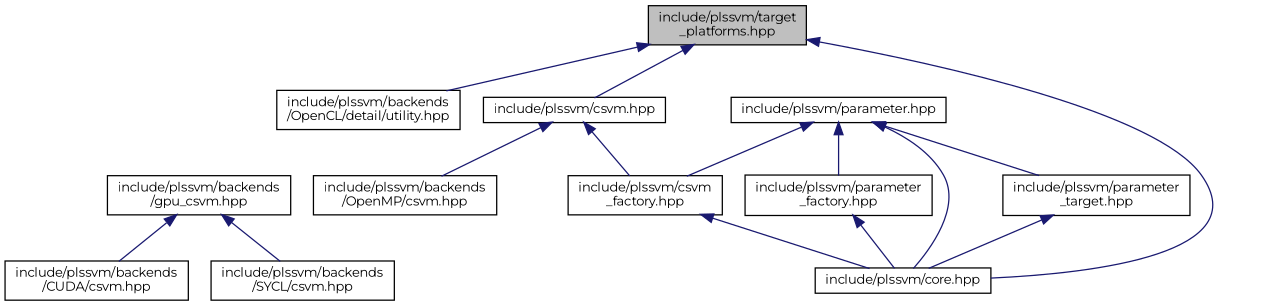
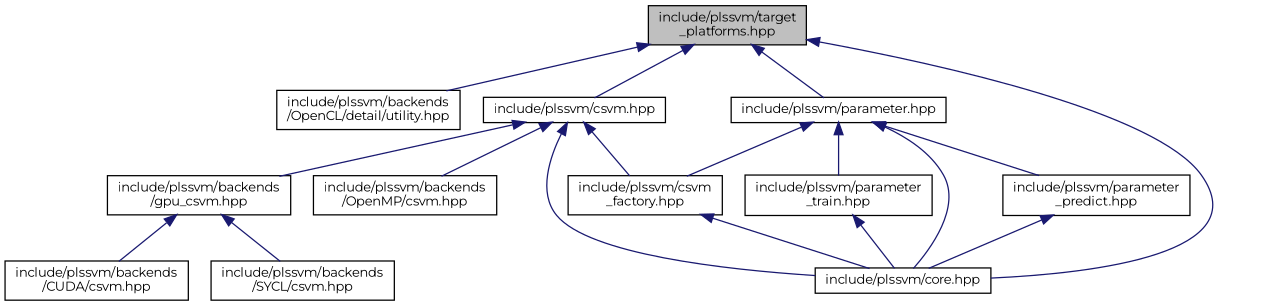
edge "include/plssvm/parameter.hpp" -> "include/plssvm/target _platforms.hpp": added
edge "include/plssvm/backends /gpu_csvm.hpp" -> "include/plssvm/csvm.hpp": added
node "include/plssvm/parameter _factory.hpp": label "include/plssvm/parameter _factory.hpp" -> "include/plssvm/parameter _train.hpp"
node "include/plssvm/parameter _target.hpp": label "include/plssvm/parameter _target.hpp" -> "include/plssvm/parameter _predict.hpp"
edge "include/plssvm/core.hpp" -> "include/plssvm/csvm.hpp": added
